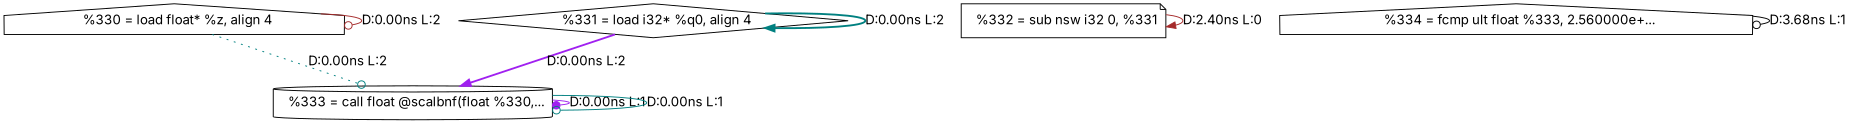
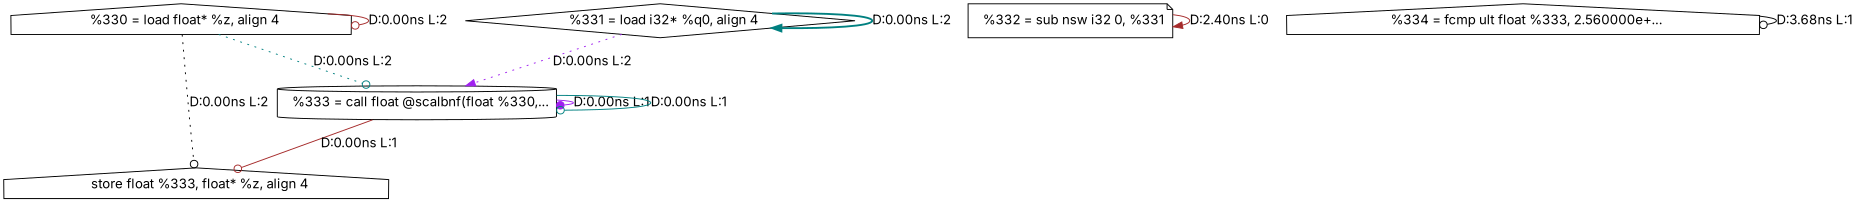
edge "%331 = load i32* %q0, align 4" -> "%333 = call float @scalbnf(float %330,...": style bold -> dotted
node "store float %333, float* %z, align 4": added
